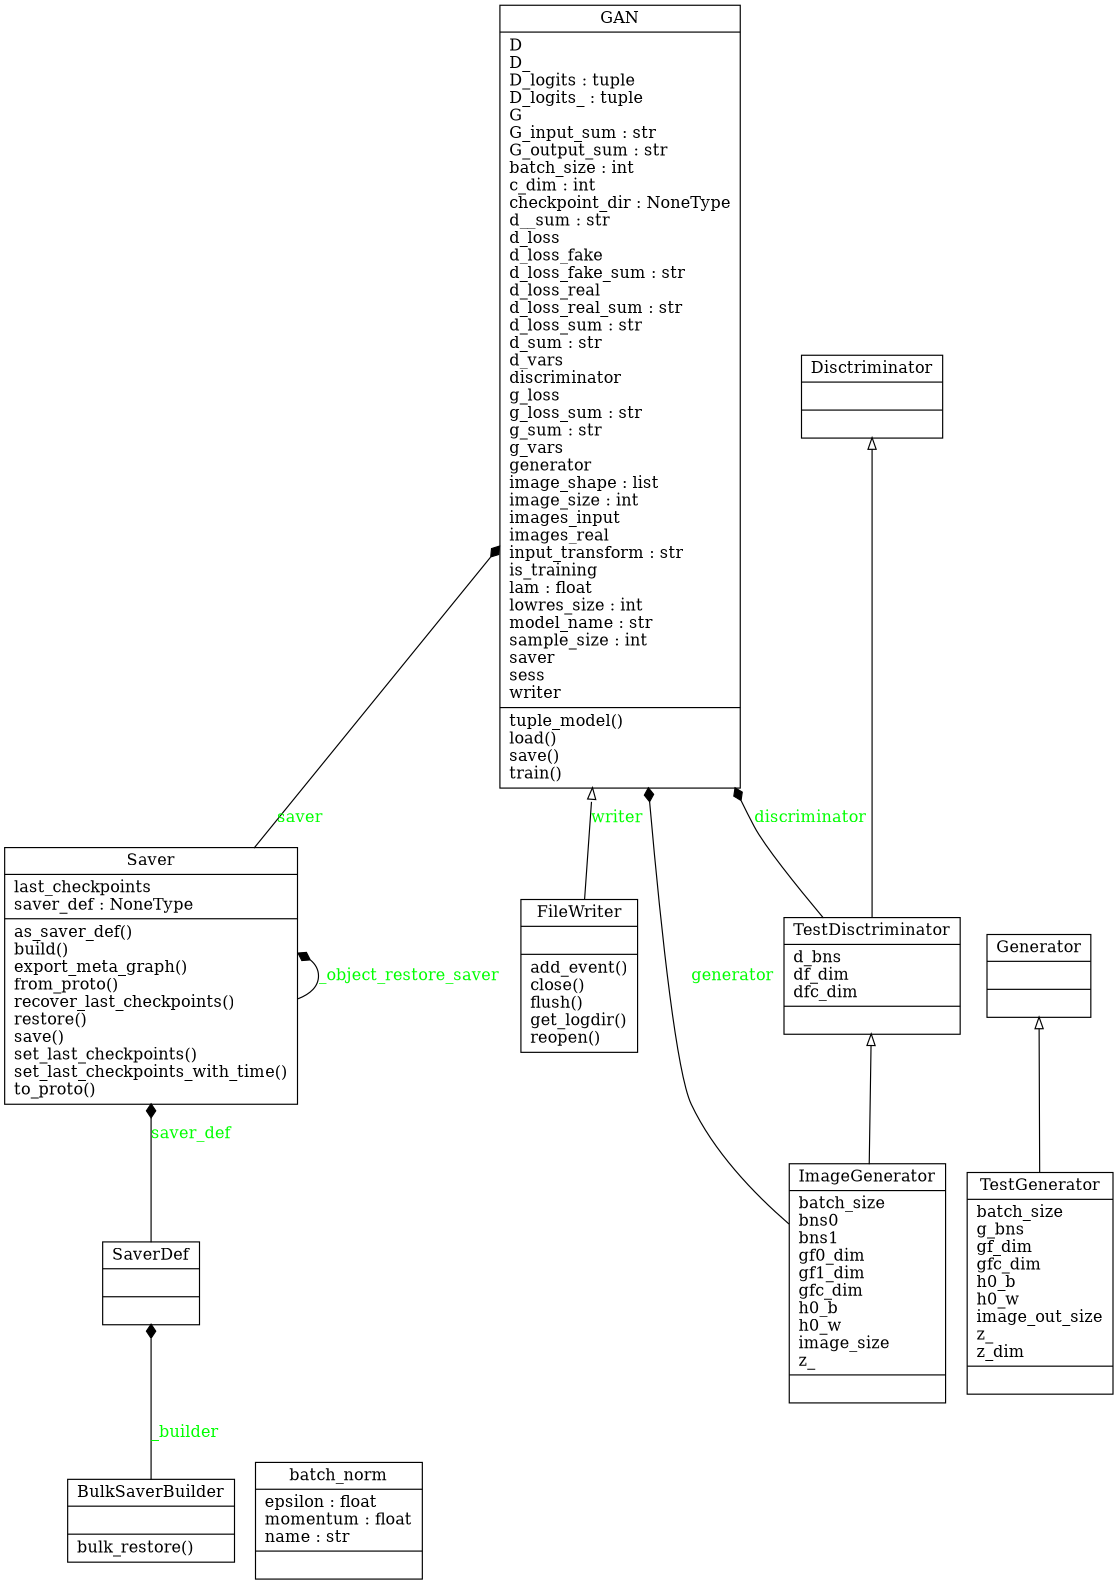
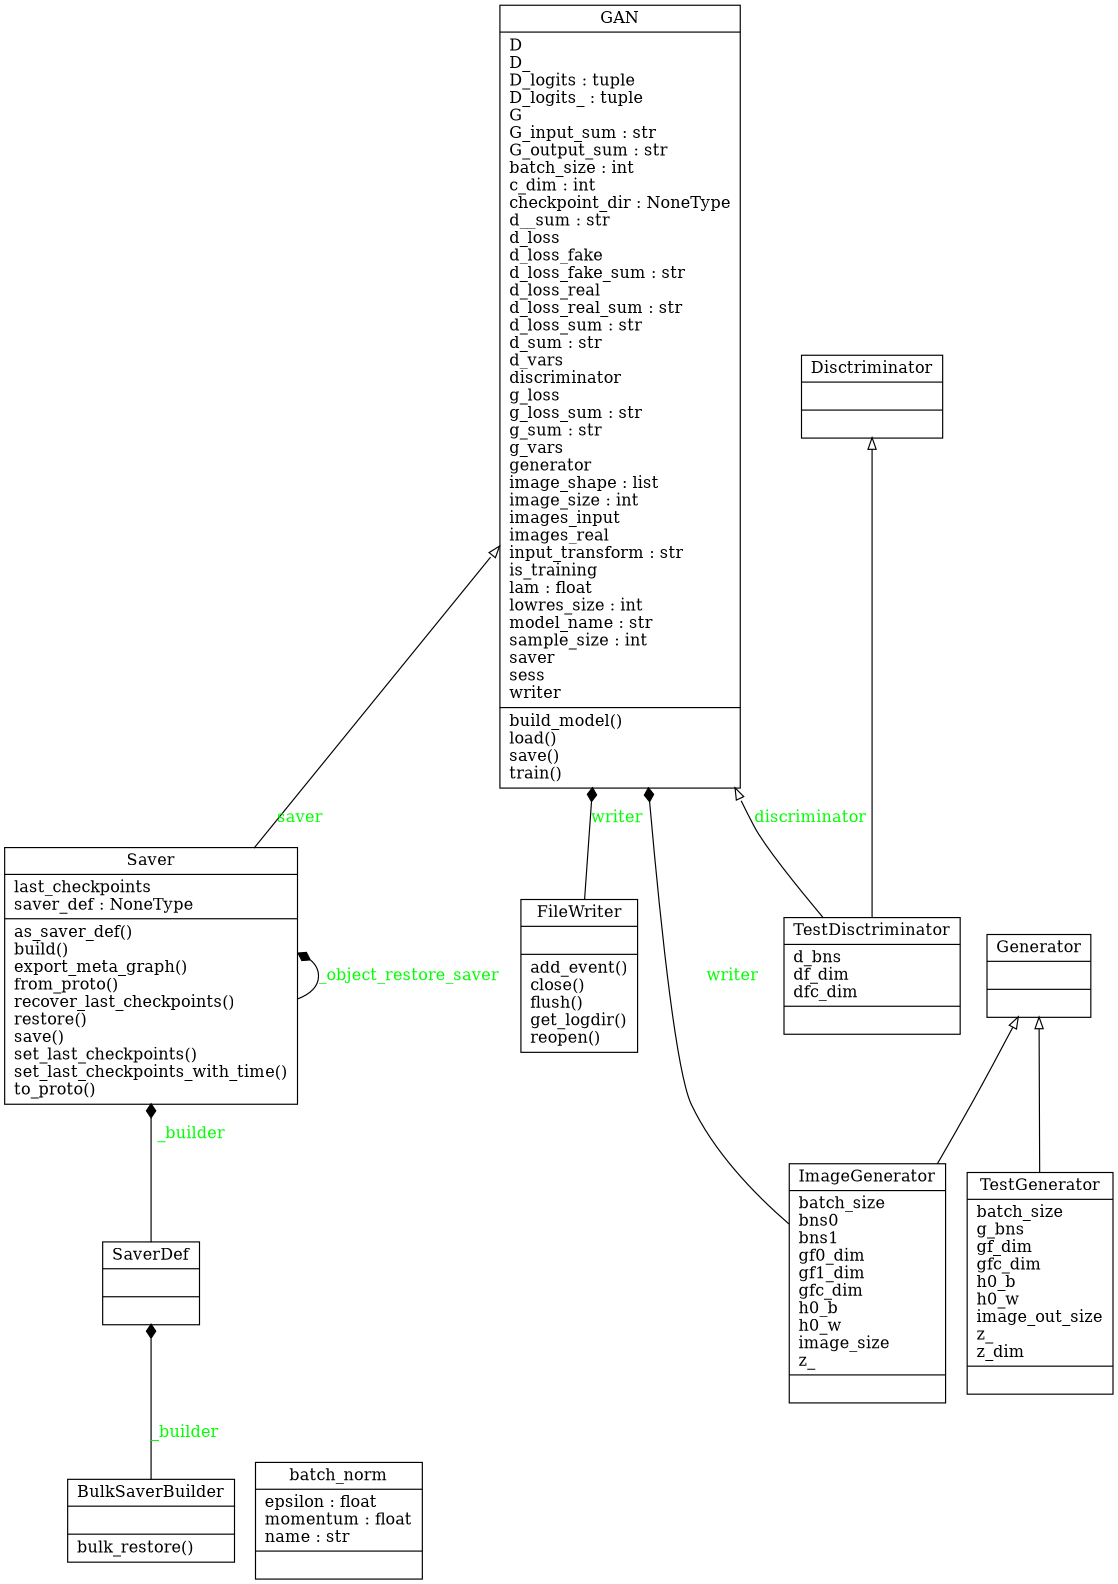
edge "Saver" -> "GAN": arrowhead diamond -> empty
node "GAN": text "tuple_model()" -> "build_model()"
edge "FileWriter" -> "GAN": arrowhead empty -> diamond
edge "TestDisctriminator" -> "GAN": arrowhead diamond -> empty
edge "ImageGenerator" -> "GAN": label "generator" -> "writer"
edge "ImageGenerator" -> "TestDisctriminator": now "ImageGenerator" -> "Generator"
edge "SaverDef" -> "Saver": label "saver_def" -> "_builder"
